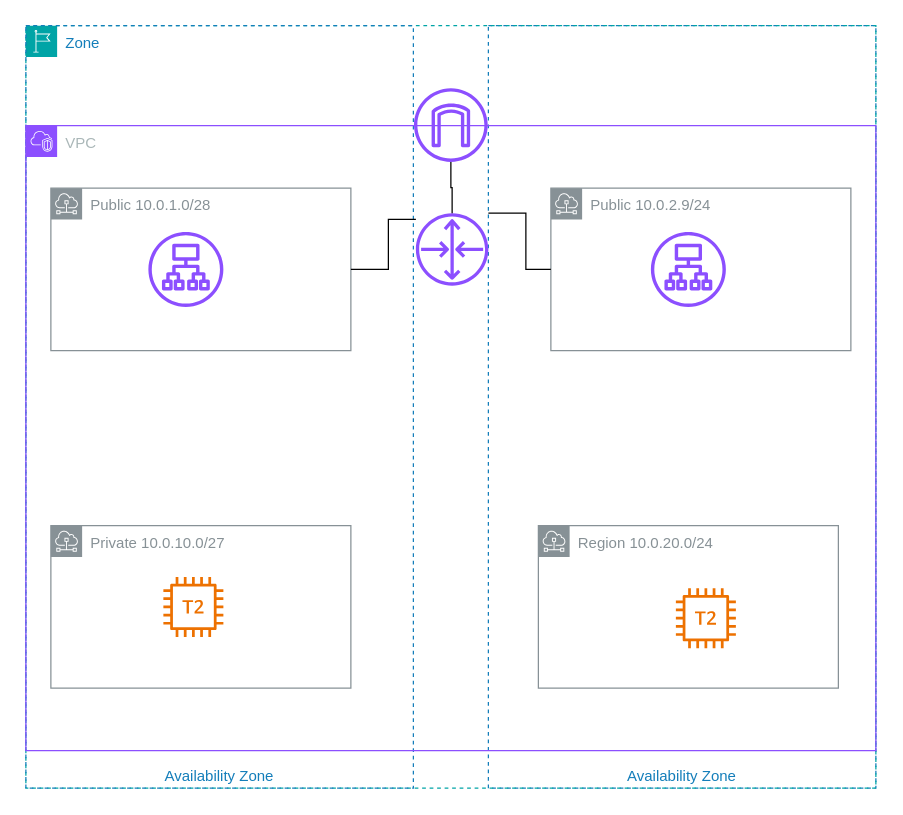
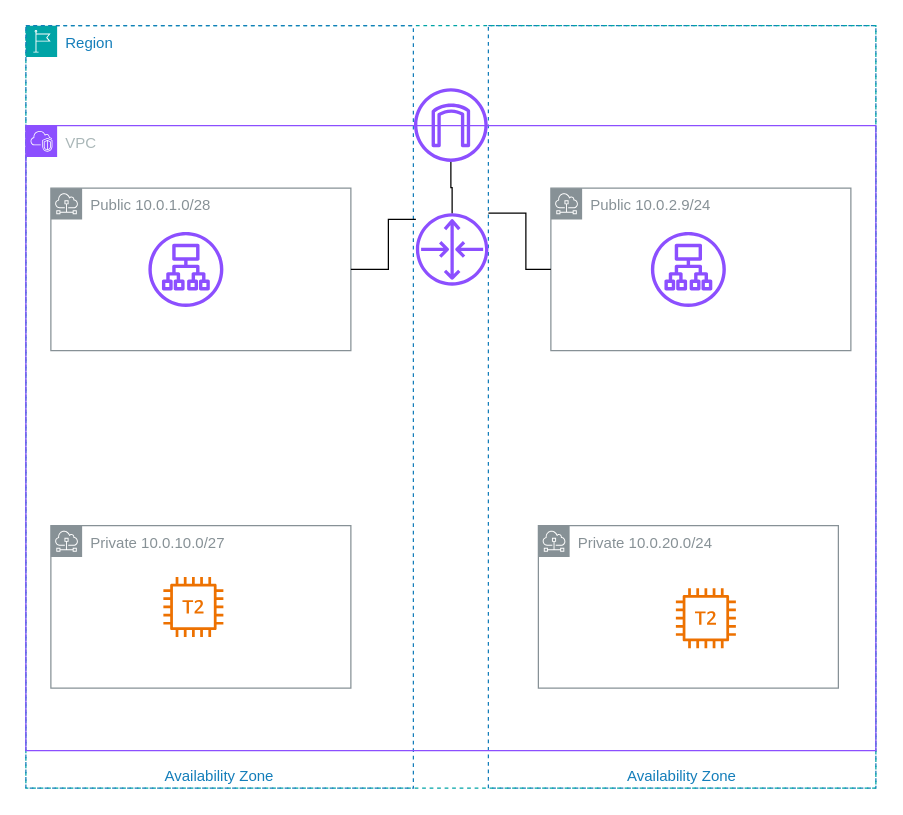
node "Zone": label "Zone" -> "Region"
node "Region 10.0.20.0/24": label "Region 10.0.20.0/24" -> "Private 10.0.20.0/24"
